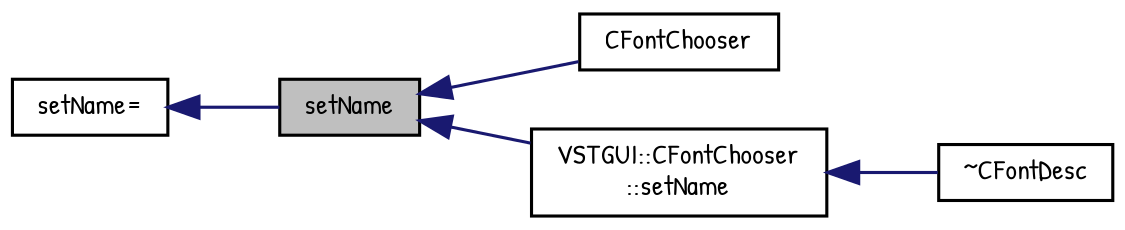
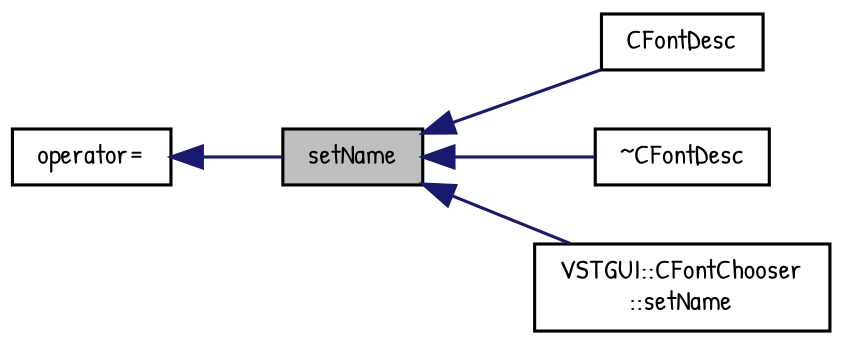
node "CFontChooser": label "CFontChooser" -> "CFontDesc"
node "setName=": label "setName=" -> "operator="
edge "~CFontDesc" -> "VSTGUI::CFontChooser ::setName": now "~CFontDesc" -> "setName"
